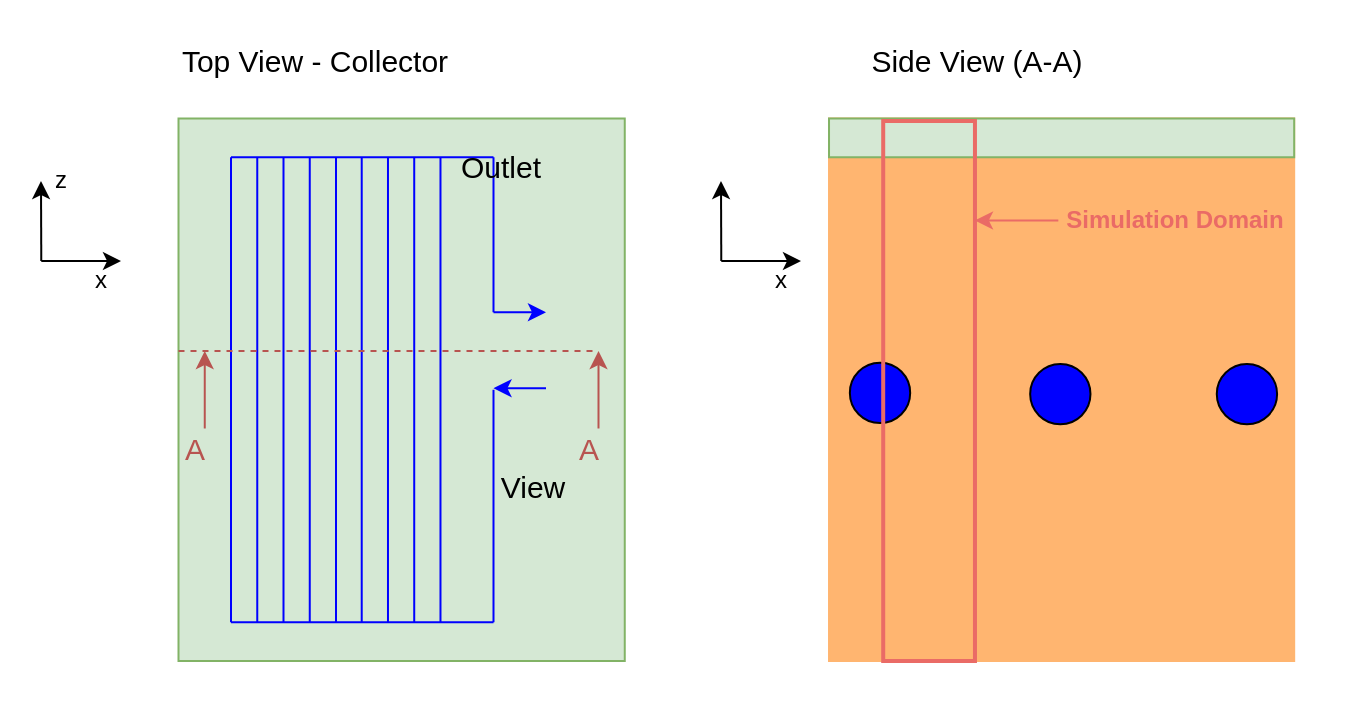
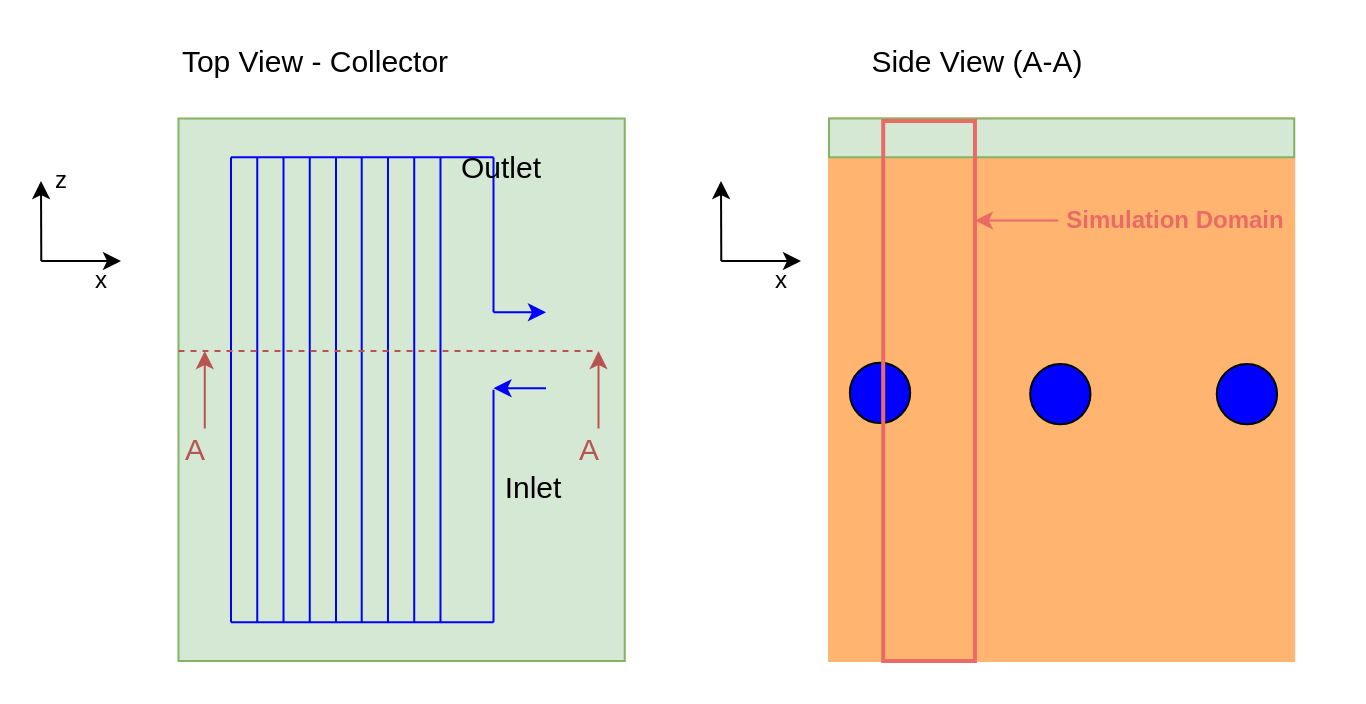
node "View": label "View" -> "Inlet"
